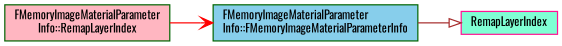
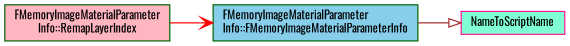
node "RemapLayerIndex": label "RemapLayerIndex" -> "NameToScriptName"
